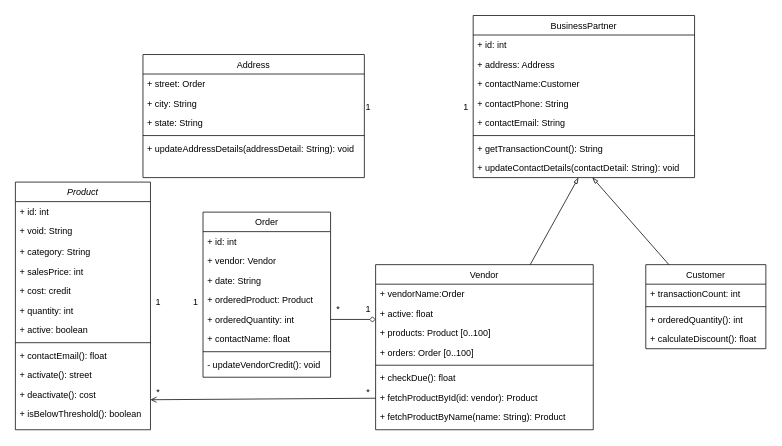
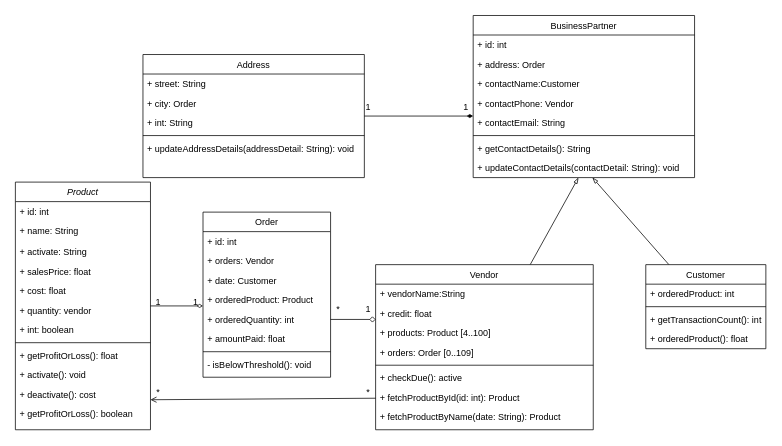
node "+ address: Address": label "+ address: Address" -> "+ address: Order"
node "+ street: Order": label "+ street: Order" -> "+ street: String"
node "+ city: String": label "+ city: String" -> "+ city: Order"
node "+ contactPhone: String": label "+ contactPhone: String" -> "+ contactPhone: Vendor"
edge "Address" -> "+ contactEmail: String": added
node "+ state: String": label "+ state: String" -> "+ int: String"
node "+ getTransactionCount(): String": label "+ getTransactionCount(): String" -> "+ getContactDetails(): String"
node "+ void: String": label "+ void: String" -> "+ name: String"
node "+ category: String": label "+ category: String" -> "+ activate: String"
node "+ vendor: Vendor": label "+ vendor: Vendor" -> "+ orders: Vendor"
node "+ salesPrice: int": label "+ salesPrice: int" -> "+ salesPrice: float"
node "+ date: String": label "+ date: String" -> "+ date: Customer"
node "+ cost: credit": label "+ cost: credit" -> "+ cost: float"
node "+ vendorName:Order": label "+ vendorName:Order" -> "+ vendorName:String"
node "+ transactionCount: int": label "+ transactionCount: int" -> "+ orderedProduct: int"
edge "Product" -> "+ orderedQuantity: int": added
node "+ quantity: int": label "+ quantity: int" -> "+ quantity: vendor"
node "+ active: float": label "+ active: float" -> "+ credit: float"
node "+ orderedQuantity(): int": label "+ orderedQuantity(): int" -> "+ getTransactionCount(): int"
node "+ active: boolean": label "+ active: boolean" -> "+ int: boolean"
node "+ products: Product [0..100]": label "+ products: Product [0..100]" -> "+ products: Product [4..100]"
node "+ contactName: float": label "+ contactName: float" -> "+ amountPaid: float"
node "+ calculateDiscount(): float": label "+ calculateDiscount(): float" -> "+ orderedProduct(): float"
node "+ orders: Order [0..100]": label "+ orders: Order [0..100]" -> "+ orders: Order [0..109]"
node "+ contactEmail(): float": label "+ contactEmail(): float" -> "+ getProfitOrLoss(): float"
node "- updateVendorCredit(): void": label "- updateVendorCredit(): void" -> "- isBelowThreshold(): void"
node "+ activate(): street": label "+ activate(): street" -> "+ activate(): void"
node "+ checkDue(): float": label "+ checkDue(): float" -> "+ checkDue(): active"
node "+ fetchProductById(id: vendor): Product": label "+ fetchProductById(id: vendor): Product" -> "+ fetchProductById(id: int): Product"
node "+ isBelowThreshold(): boolean": label "+ isBelowThreshold(): boolean" -> "+ getProfitOrLoss(): boolean"
node "+ fetchProductByName(name: String): Product": label "+ fetchProductByName(name: String): Product" -> "+ fetchProductByName(date: String): Product"
